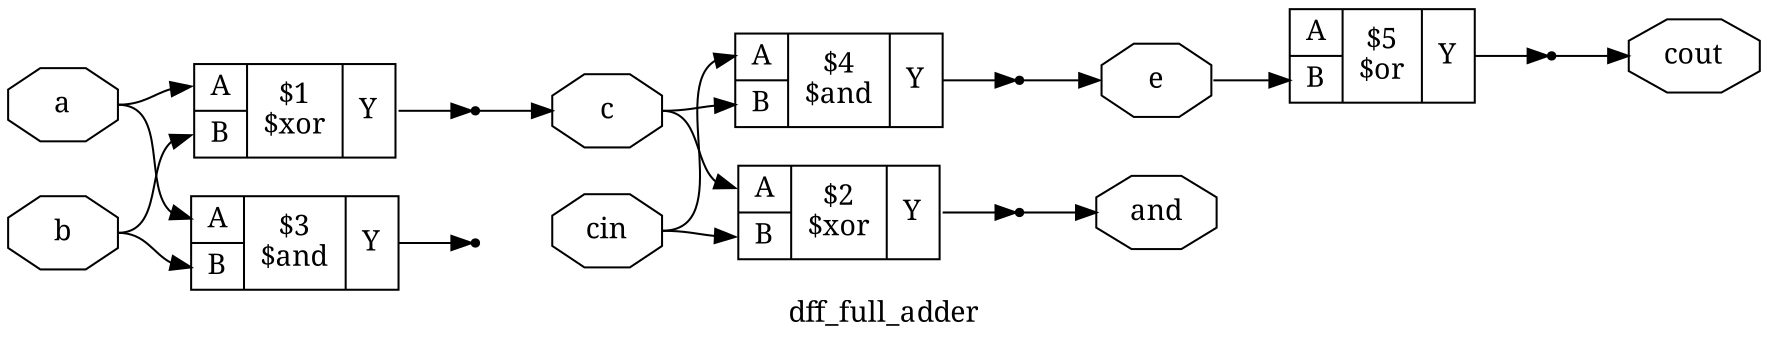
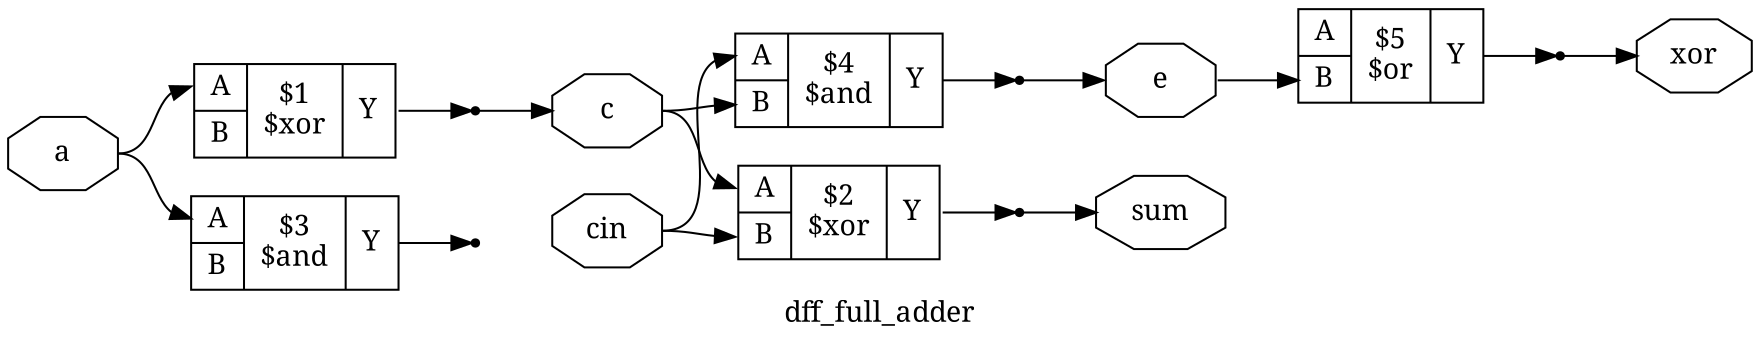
node "cout": label "cout" -> "xor"
node "and": label "and" -> "sum"
node "b": removed
